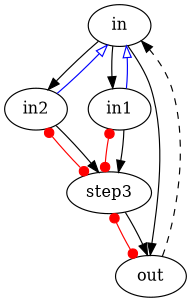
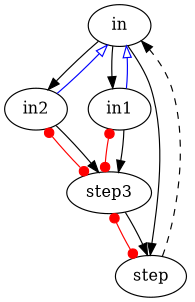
node "out": label "out" -> "step"
